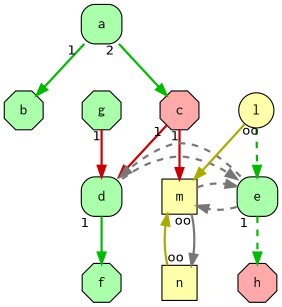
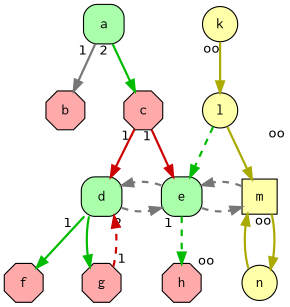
node "k": added
edge "a" -> "b": color #00bb00 -> #777777
node "b": fillcolor #aaffaa -> #ffaaaa
node "g": fillcolor #aaffaa -> #ffaaaa
edge "g" -> "d": style solid -> dashed
edge "c" -> "m": now "c" -> "e"
edge "m" -> "n": color #777777 -> #aaaa00
edge "d" -> "g": added
node "f": fillcolor #aaffaa -> #ffaaaa
node "n": shape box -> circle
